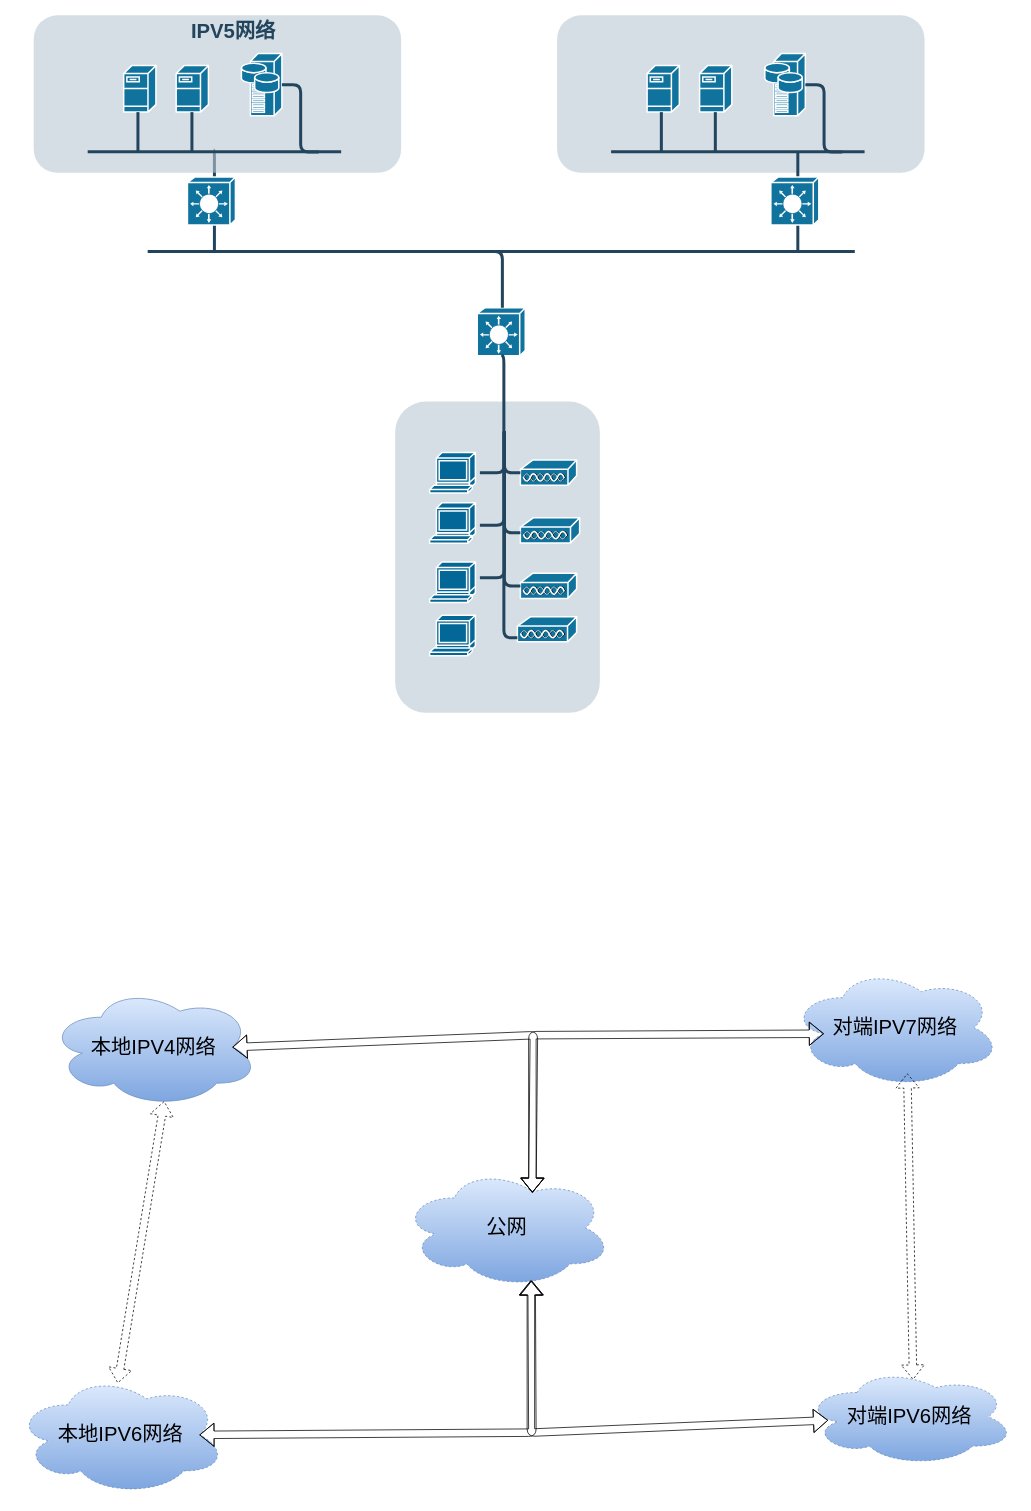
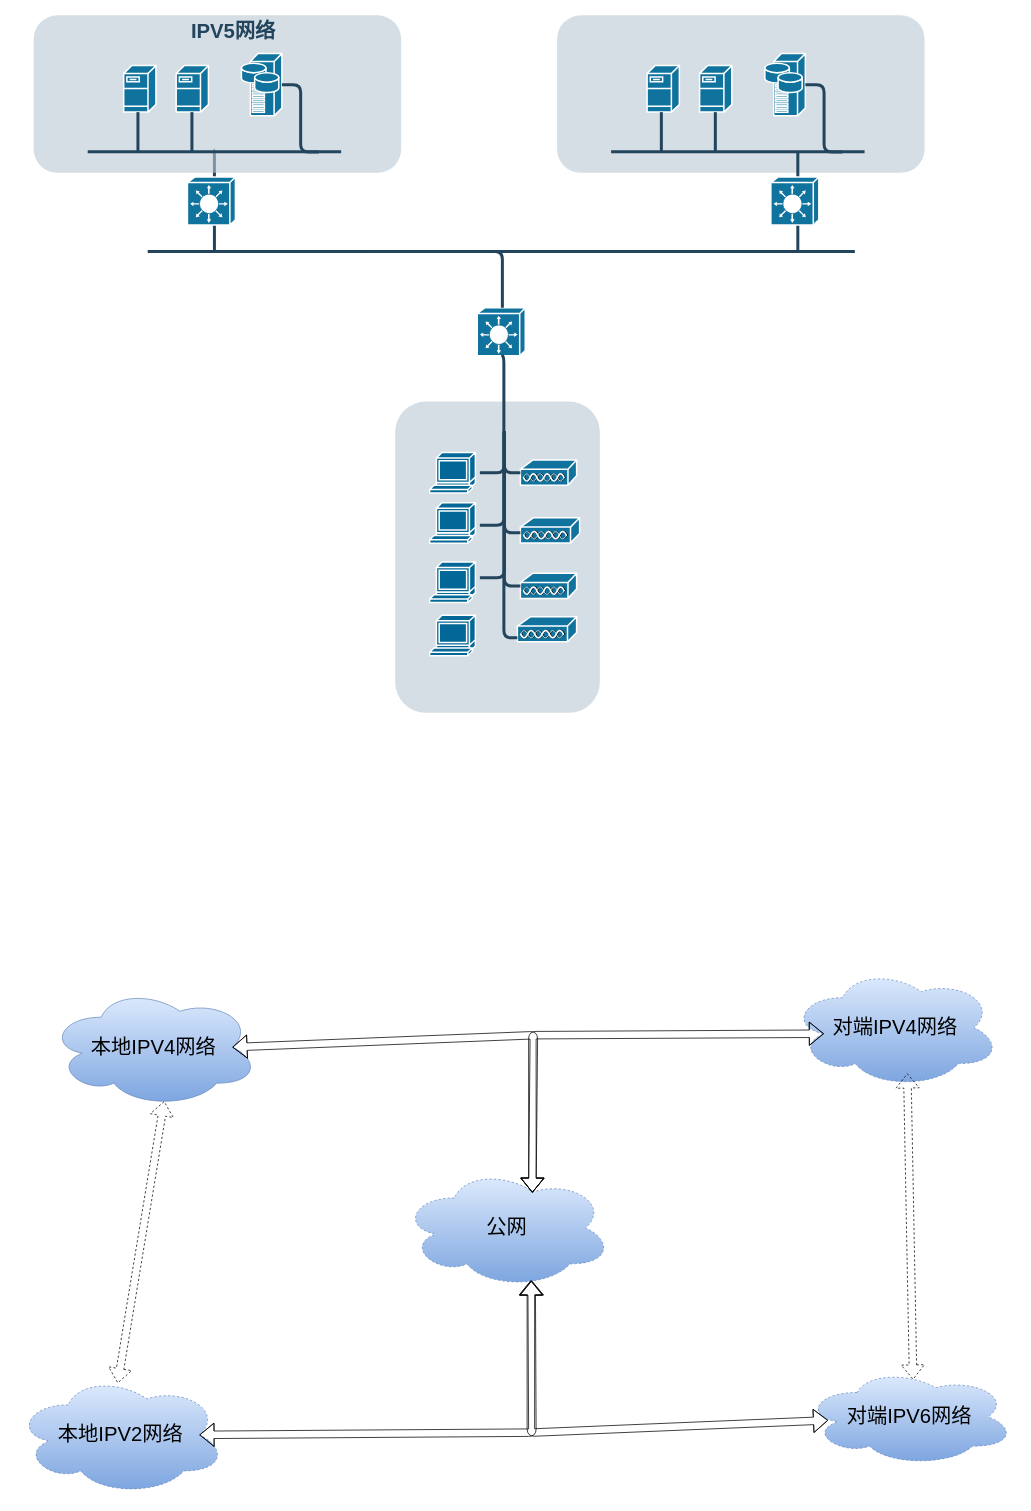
node "对端IPV7网络": label "对端IPV7网络" -> "对端IPV4网络"
node "本地IPV6网络": label "本地IPV6网络" -> "本地IPV2网络"
